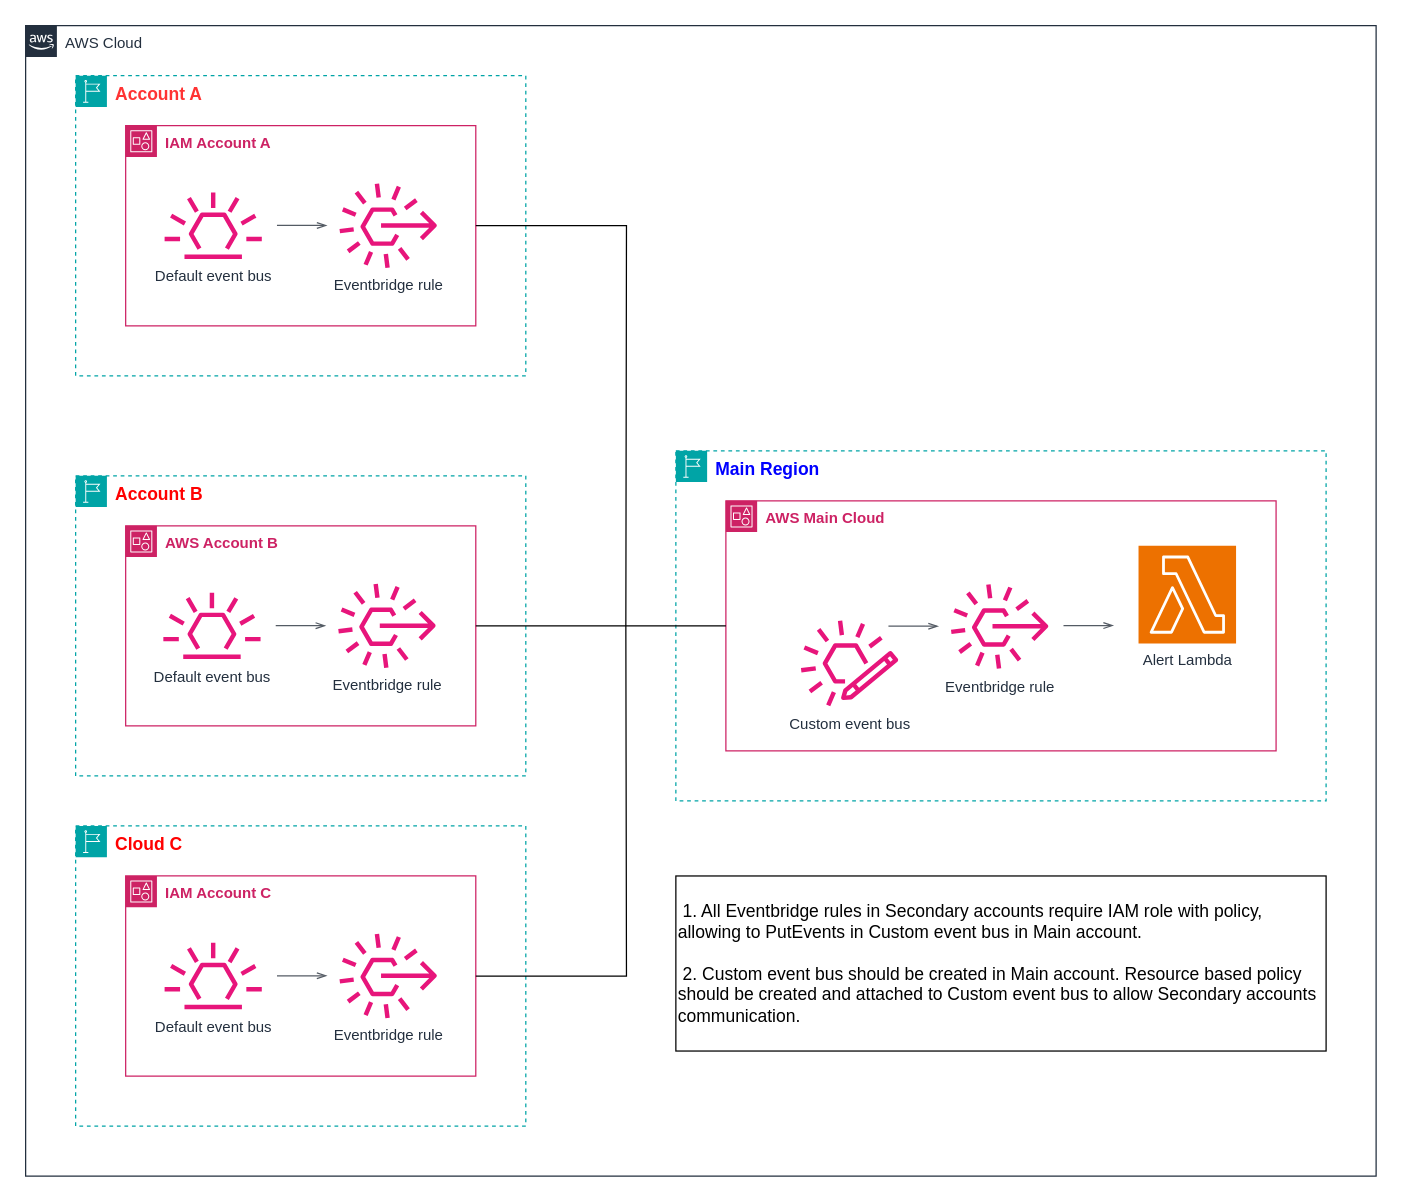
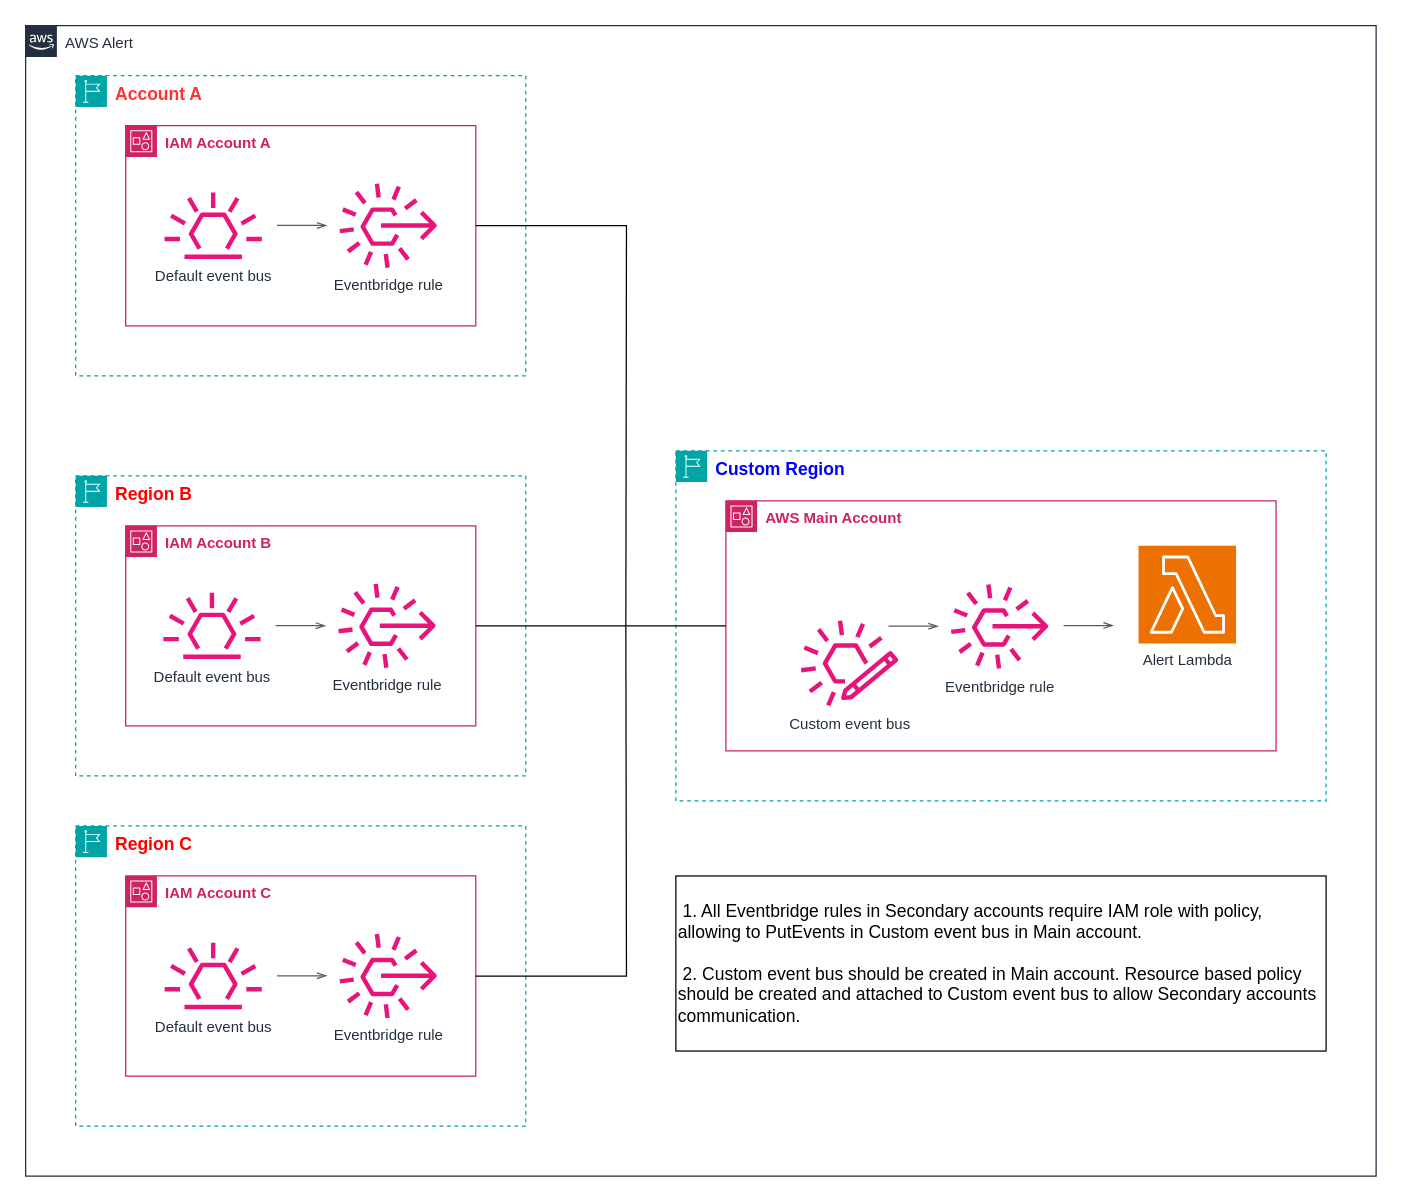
node "AWS Cloud": label "AWS Cloud" -> "AWS Alert"
node "Main Region": label "Main Region" -> "Custom Region"
node "Account B": label "Account B" -> "Region B"
node "AWS Main Cloud": label "AWS Main Cloud" -> "AWS Main Account"
node "AWS Account B": label "AWS Account B" -> "IAM Account B"
node "Cloud C": label "Cloud C" -> "Region C"
